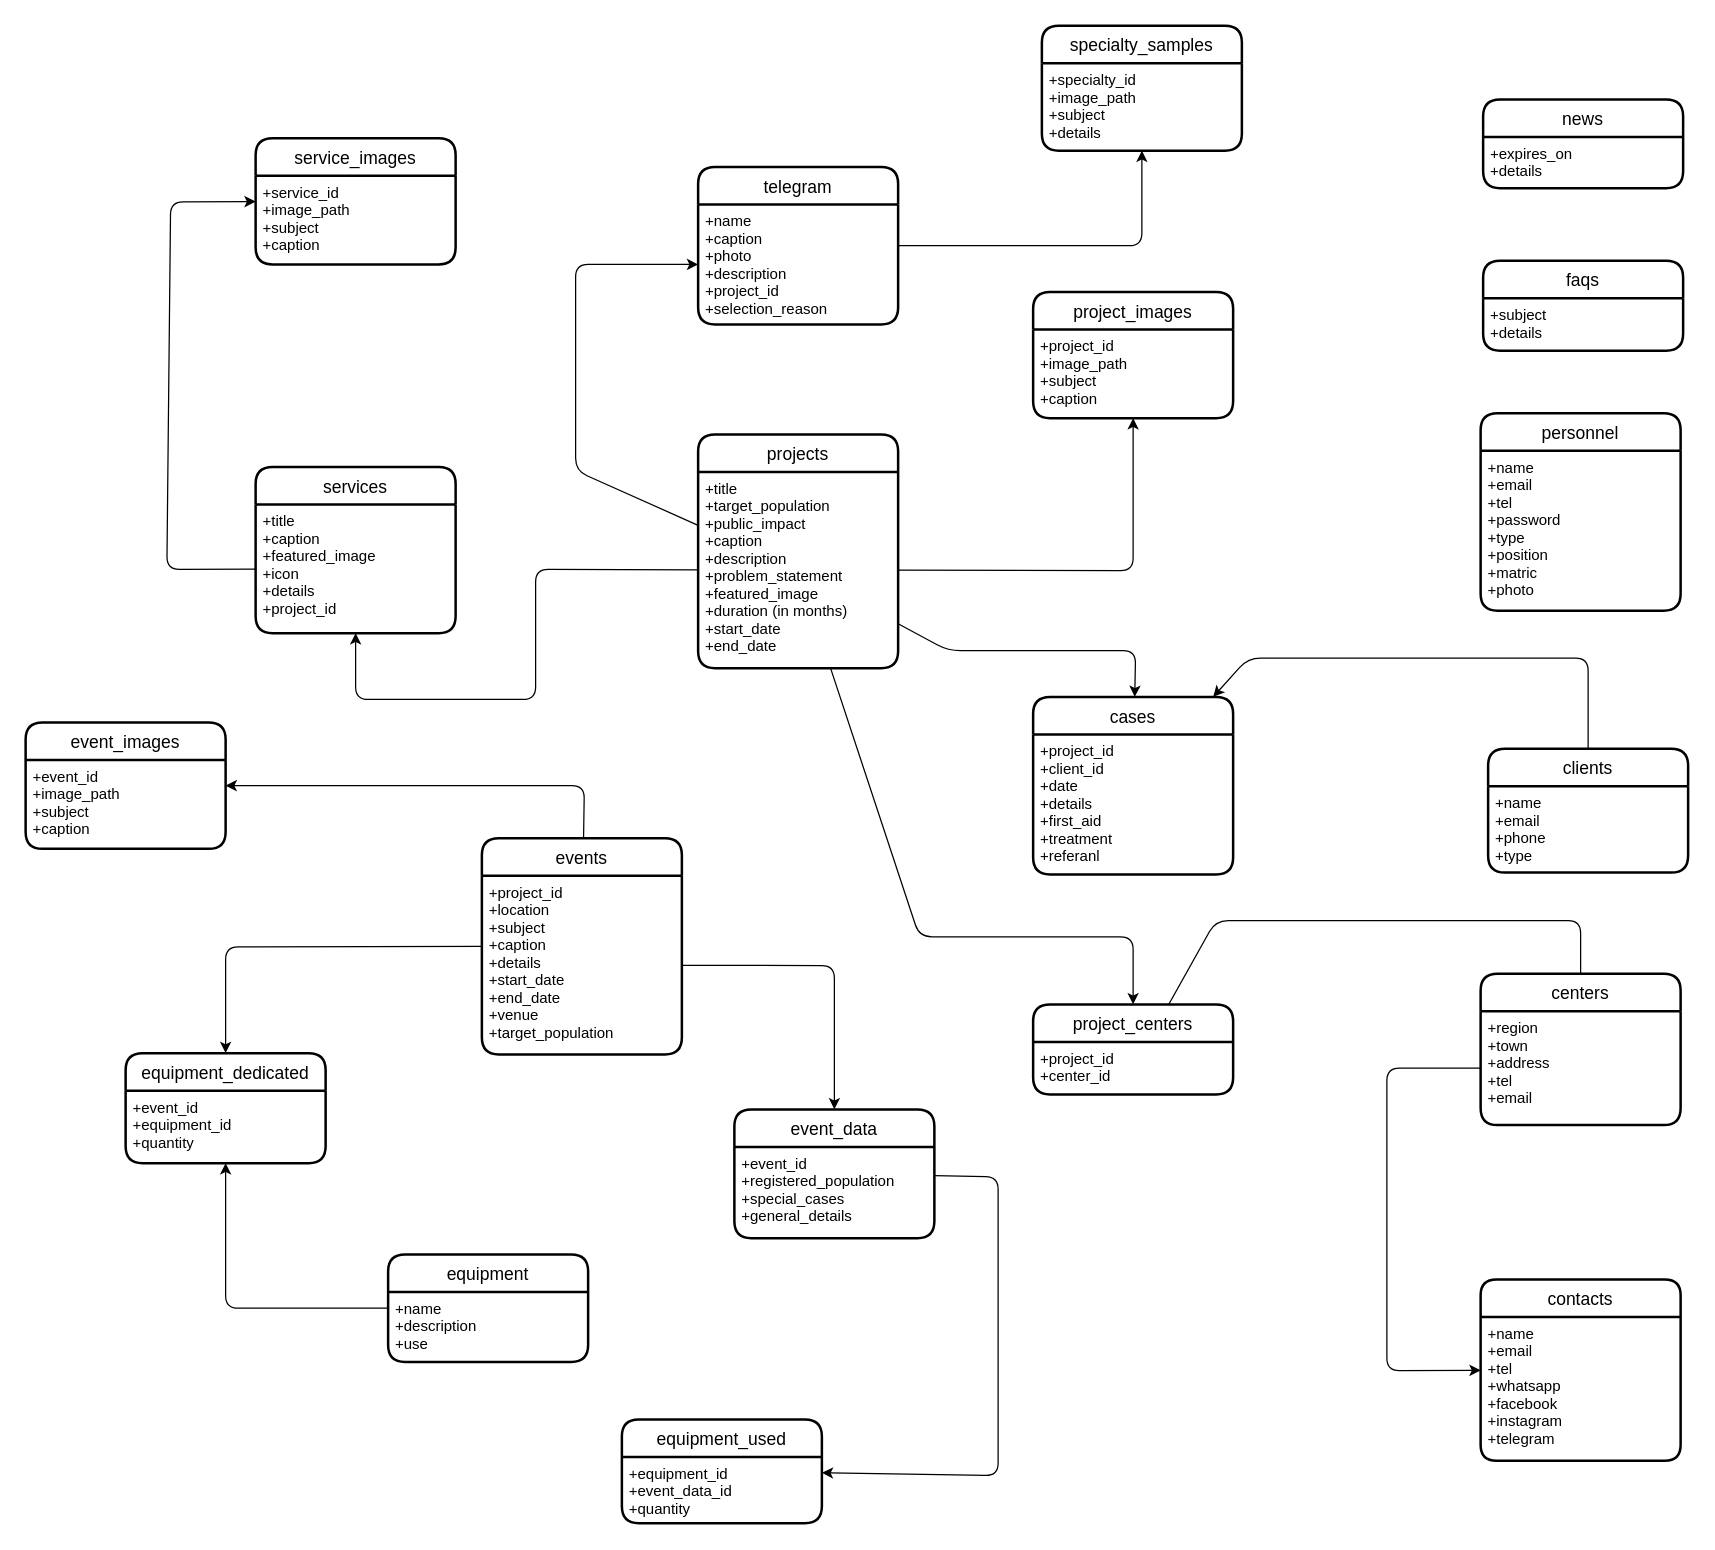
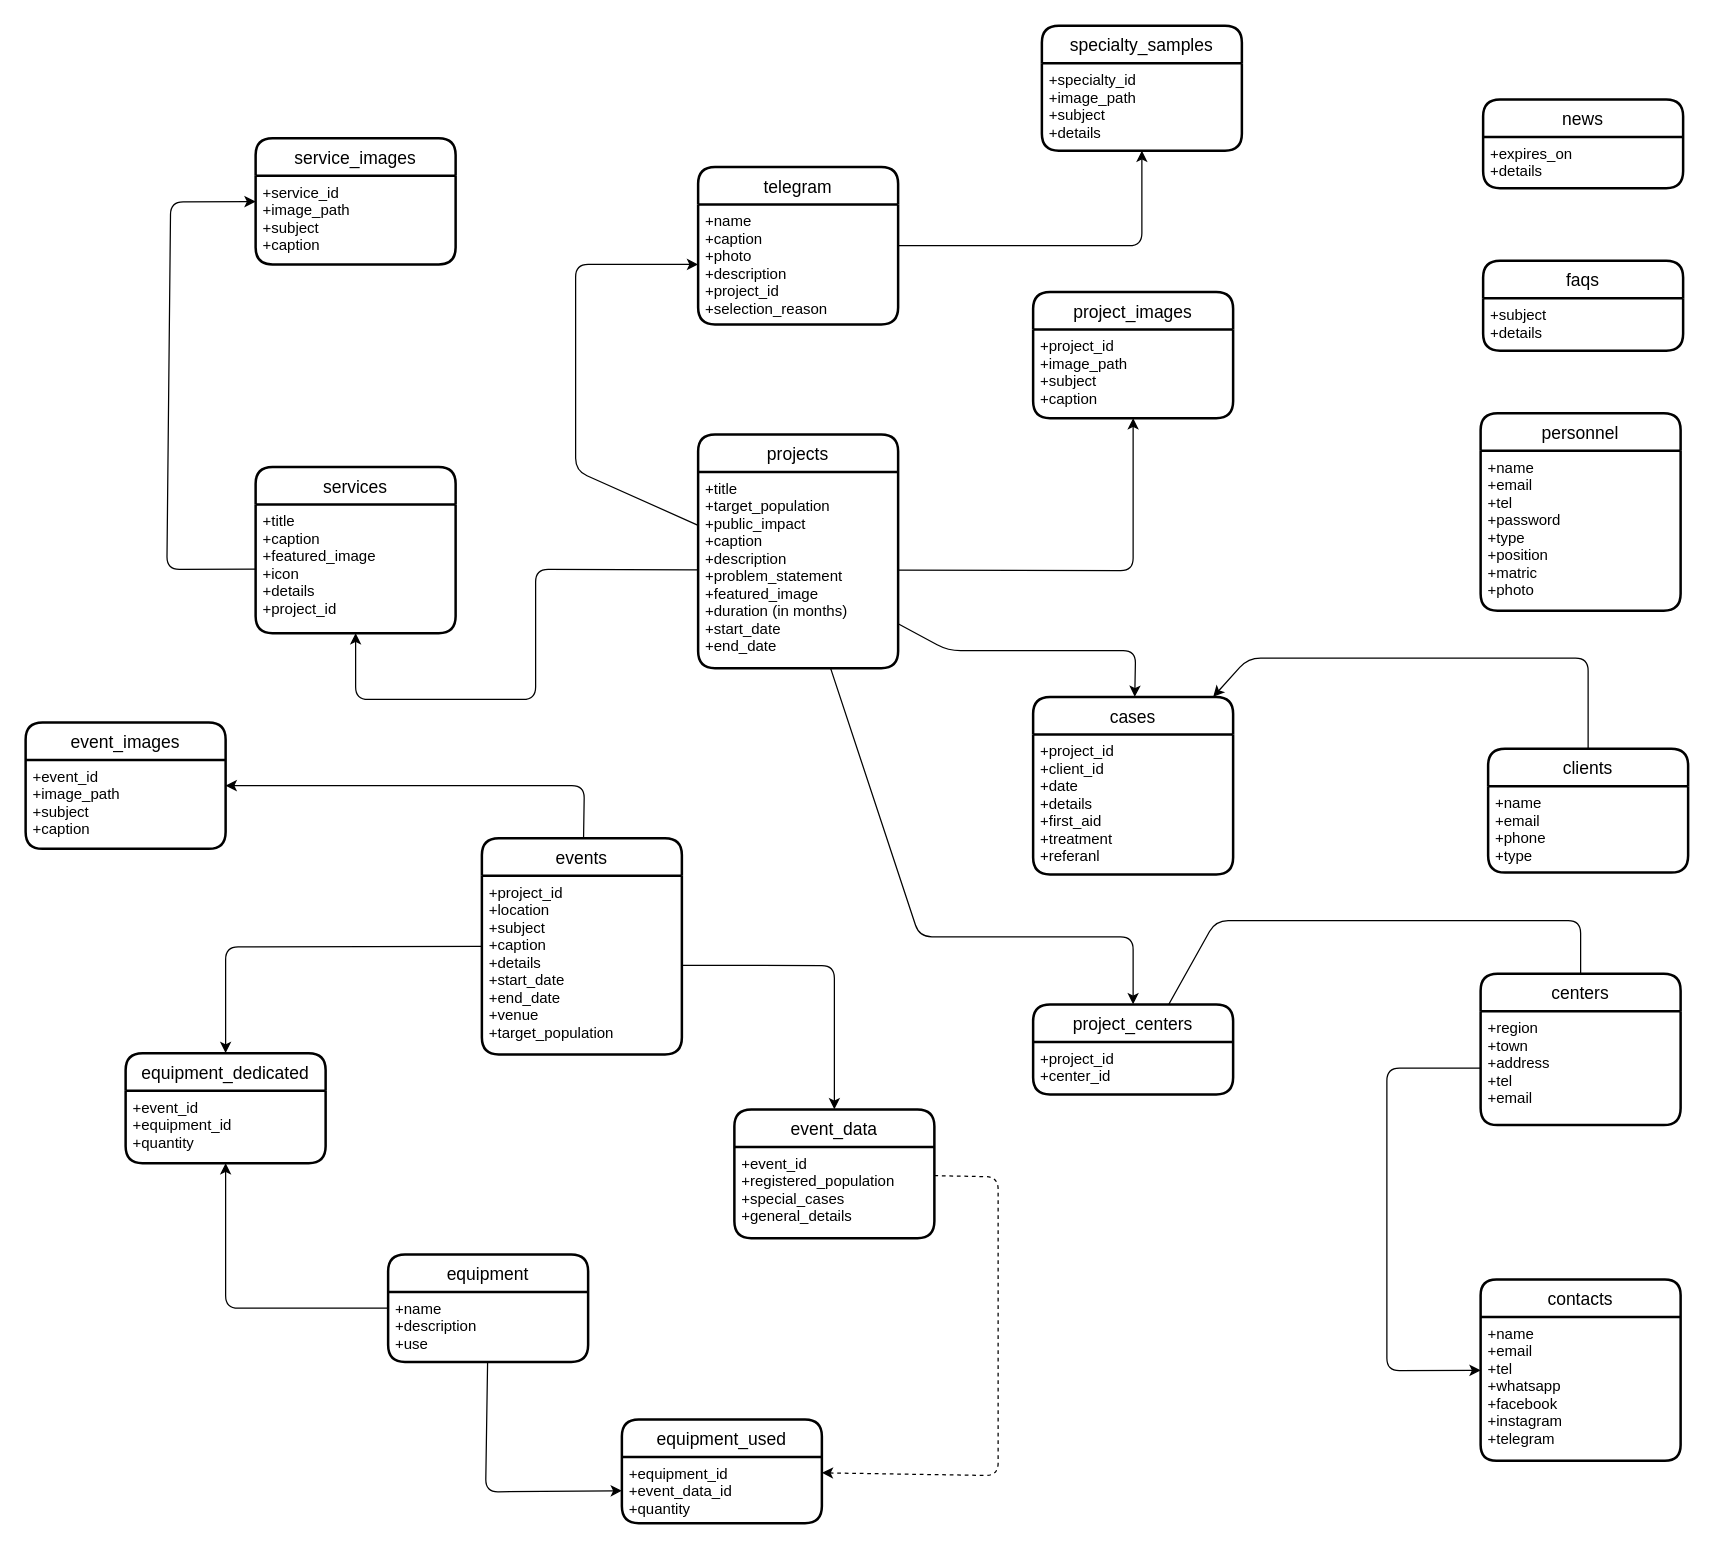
edge "event_data" -> "equipment_used": style solid -> dashed
edge "+name +description +use" -> "+equipment_id +event_data_id +quantity": added
